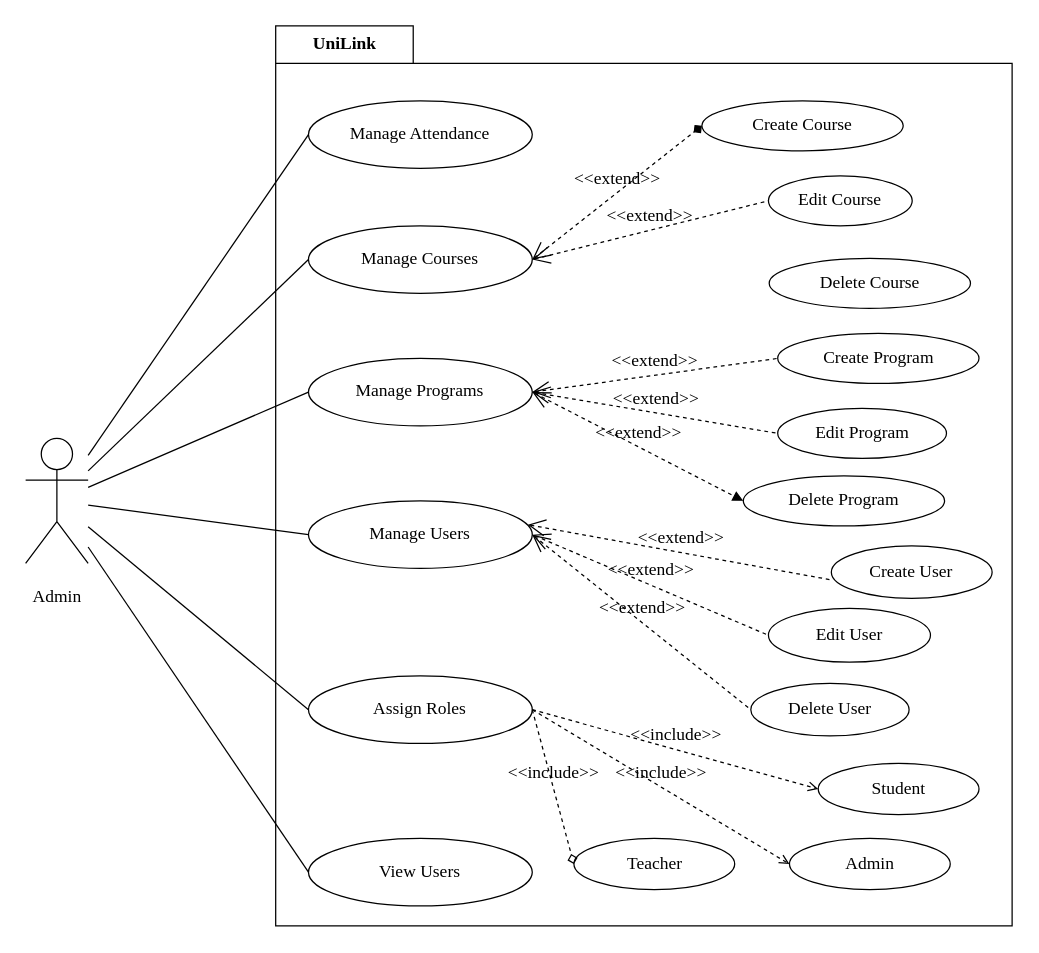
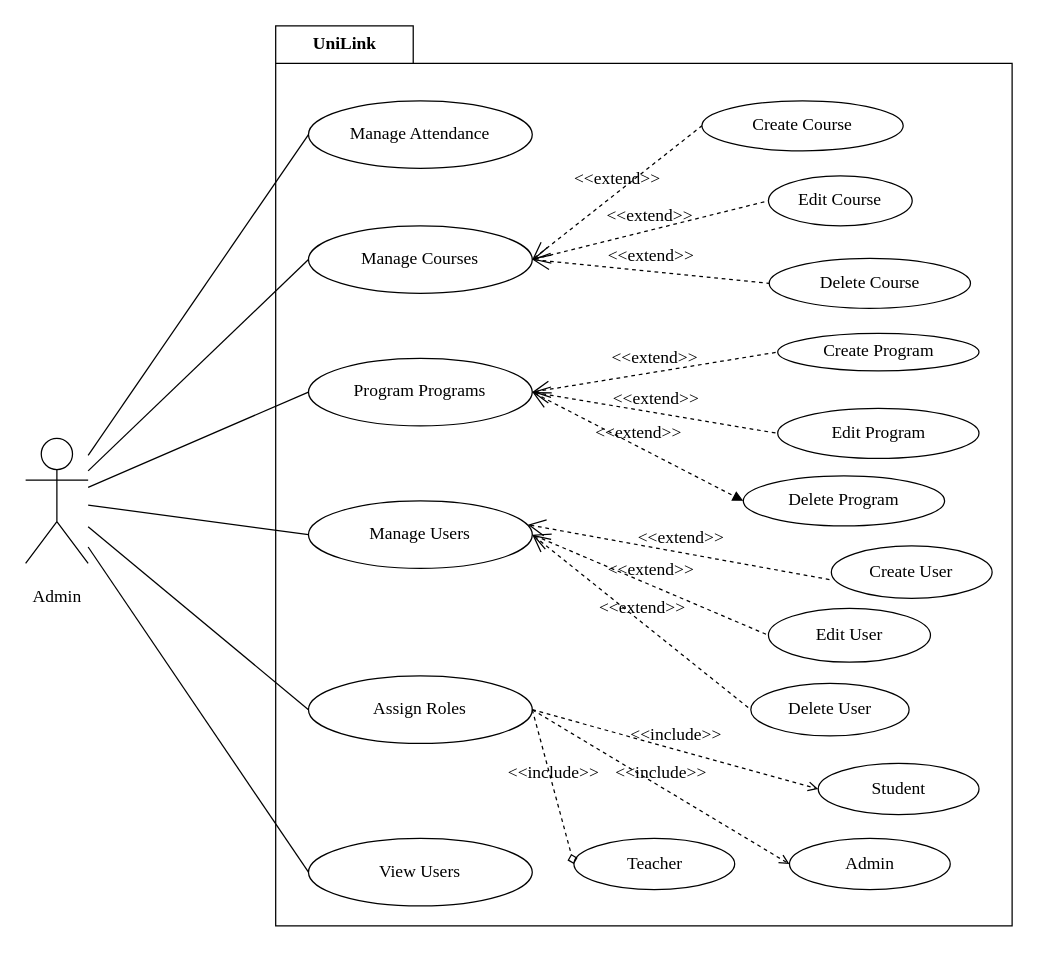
edge "Create Course" -- "Manage Courses": arrowhead diamond -> none
edge "Delete Course" -> "Manage Courses": added, label "<<extend>>"
node "Create Program": size 201x50 -> 201x38
node "Manage Programs": label "Manage Programs" -> "Program Programs"
node "Edit Program": size 169x50 -> 201x50
